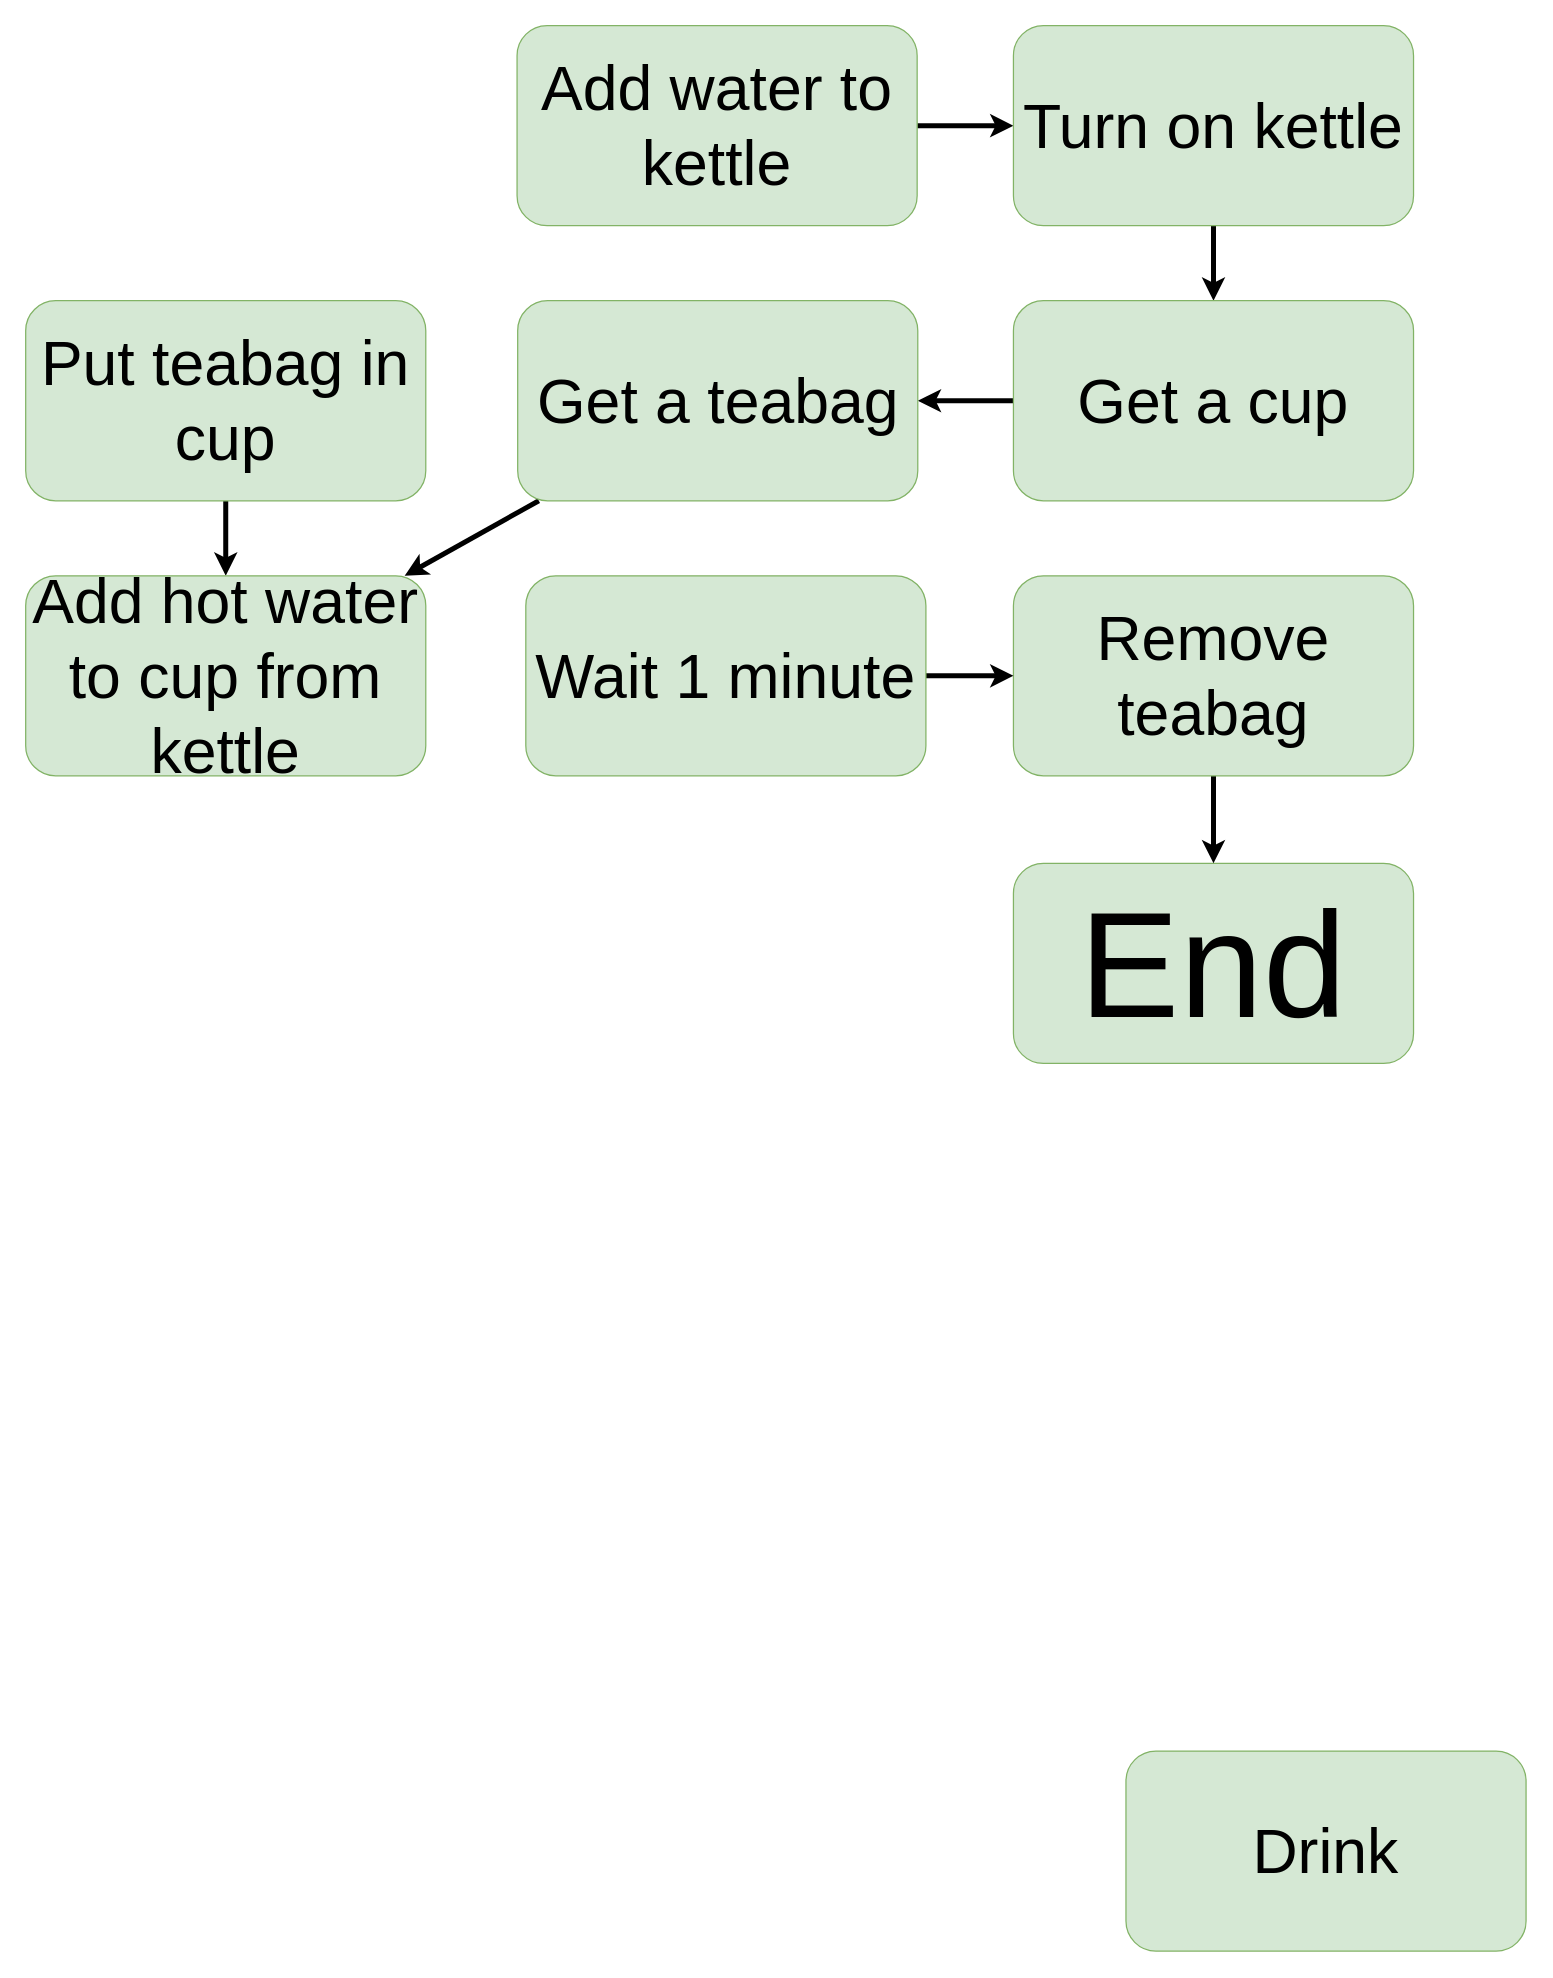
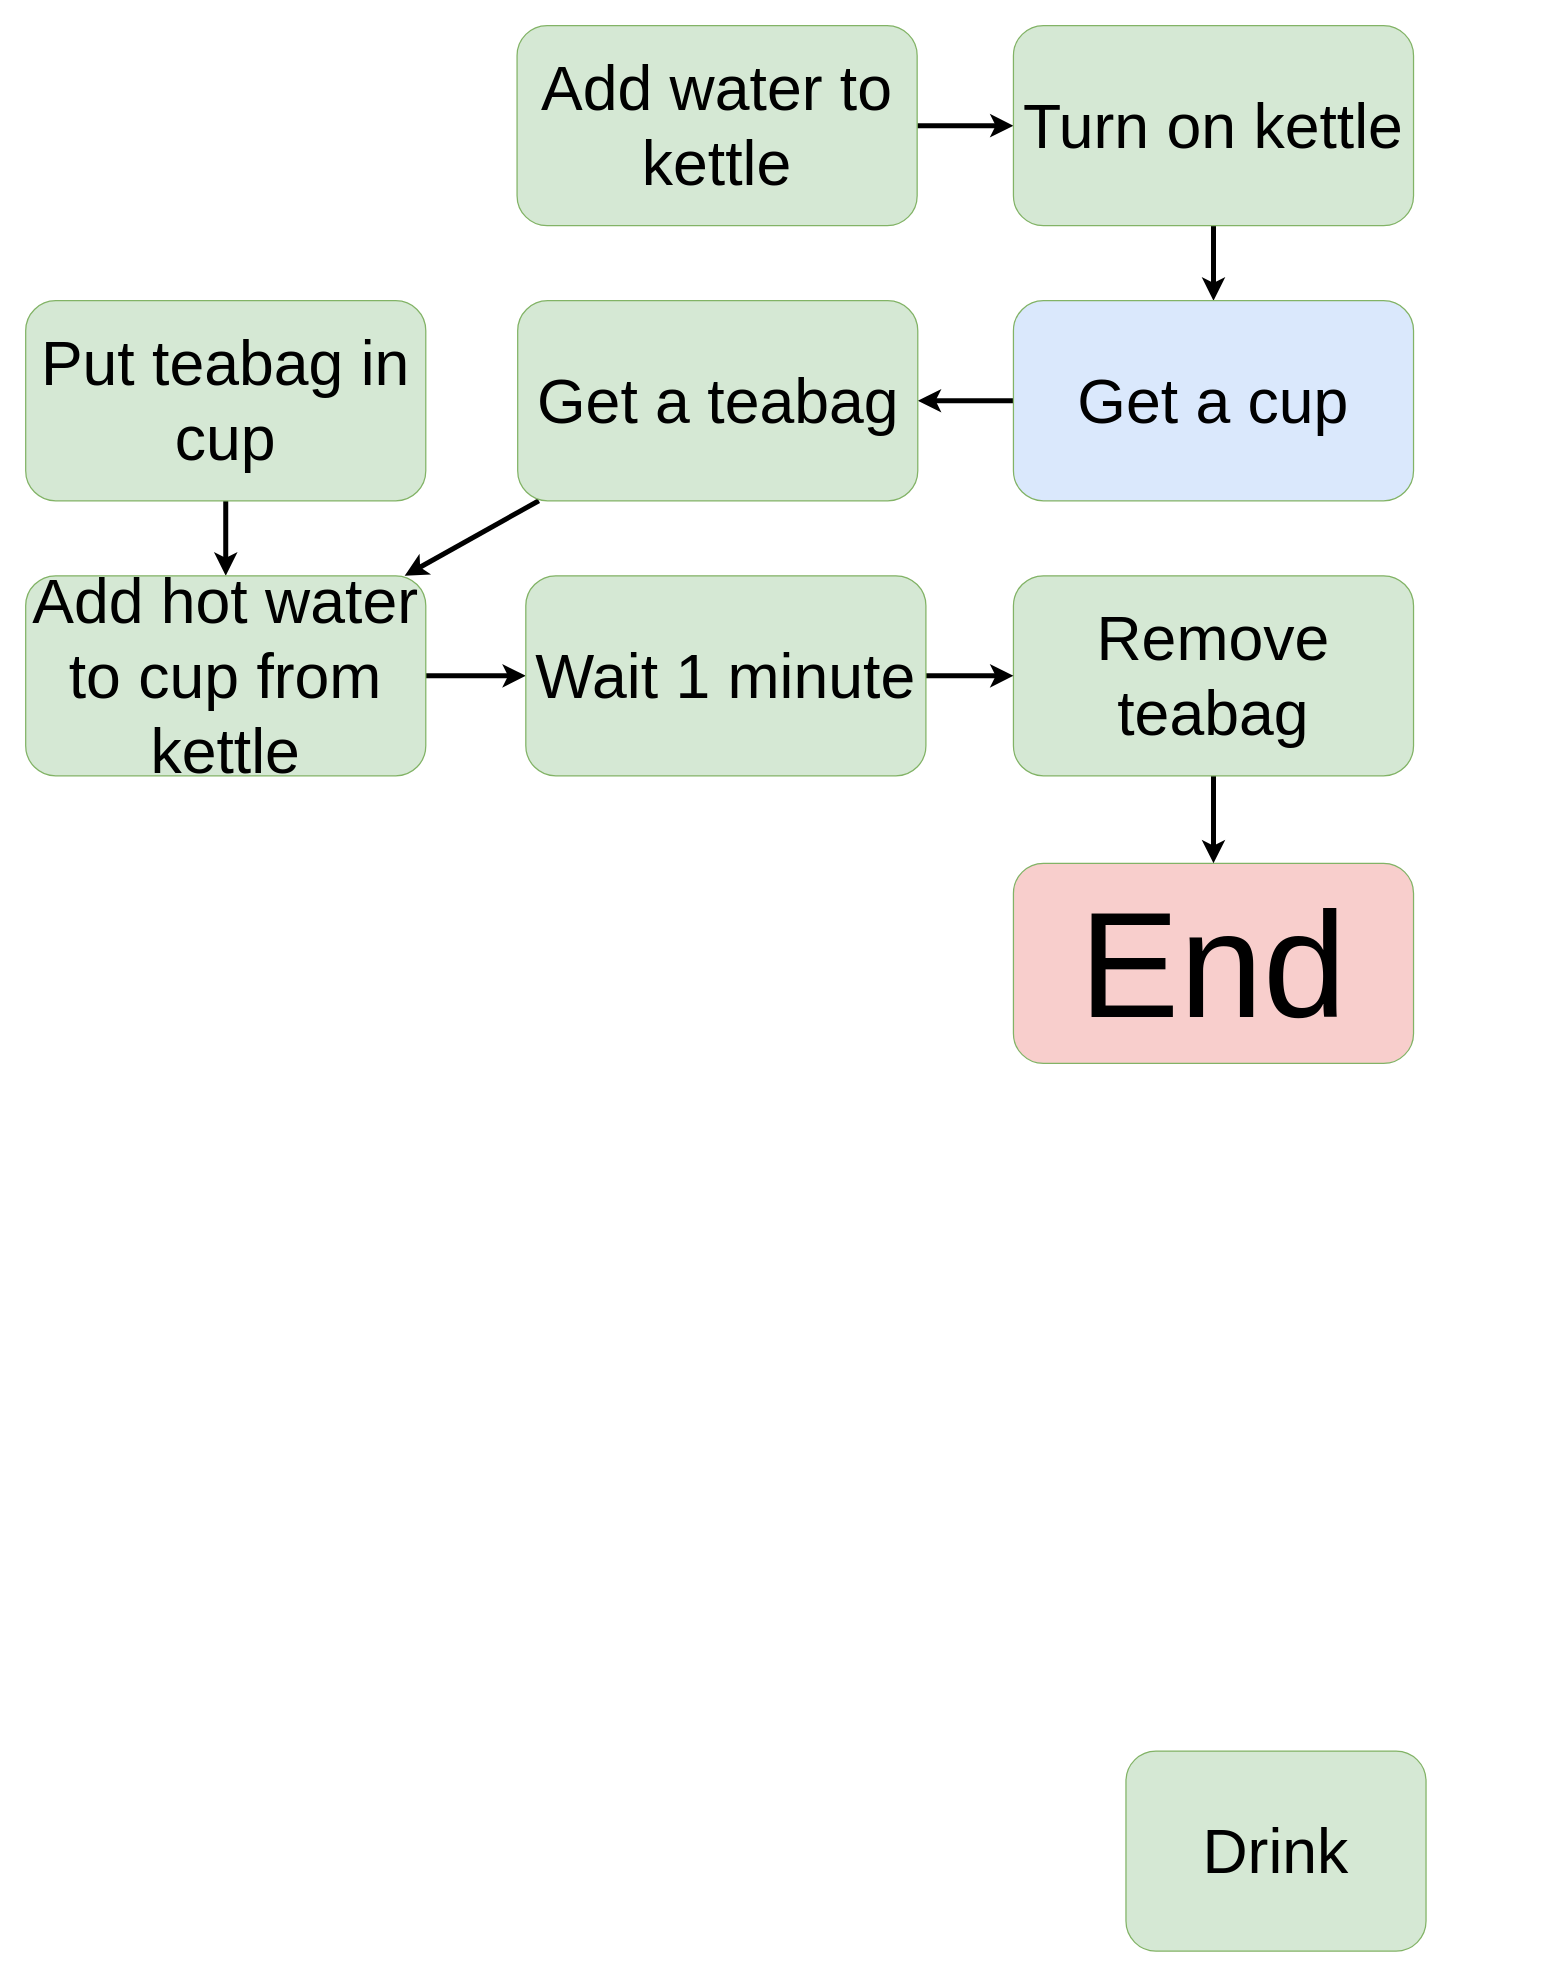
node "Get a cup": fillcolor #d5e8d4 -> #dae8fc
edge "Add hot water to cup from kettle" -> "Wait 1 minute": added
node "End": fillcolor #d5e8d4 -> #f8cecc
node "Drink": size 400x200 -> 300x200
